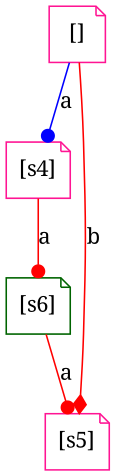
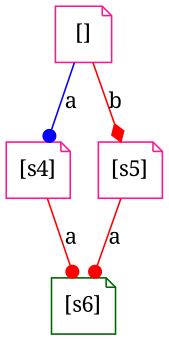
edge "[s6]" -> "[s5]": reversed
